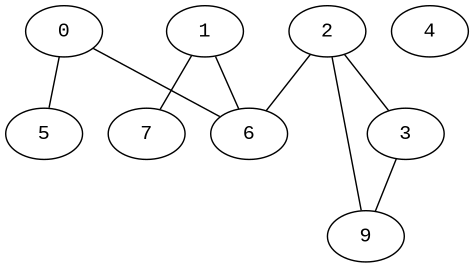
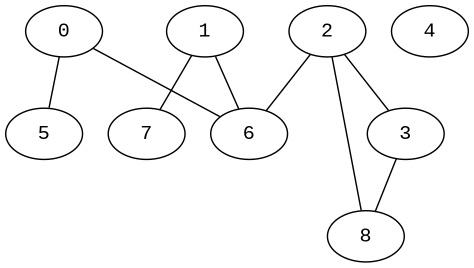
node "9": label "9" -> "8"
